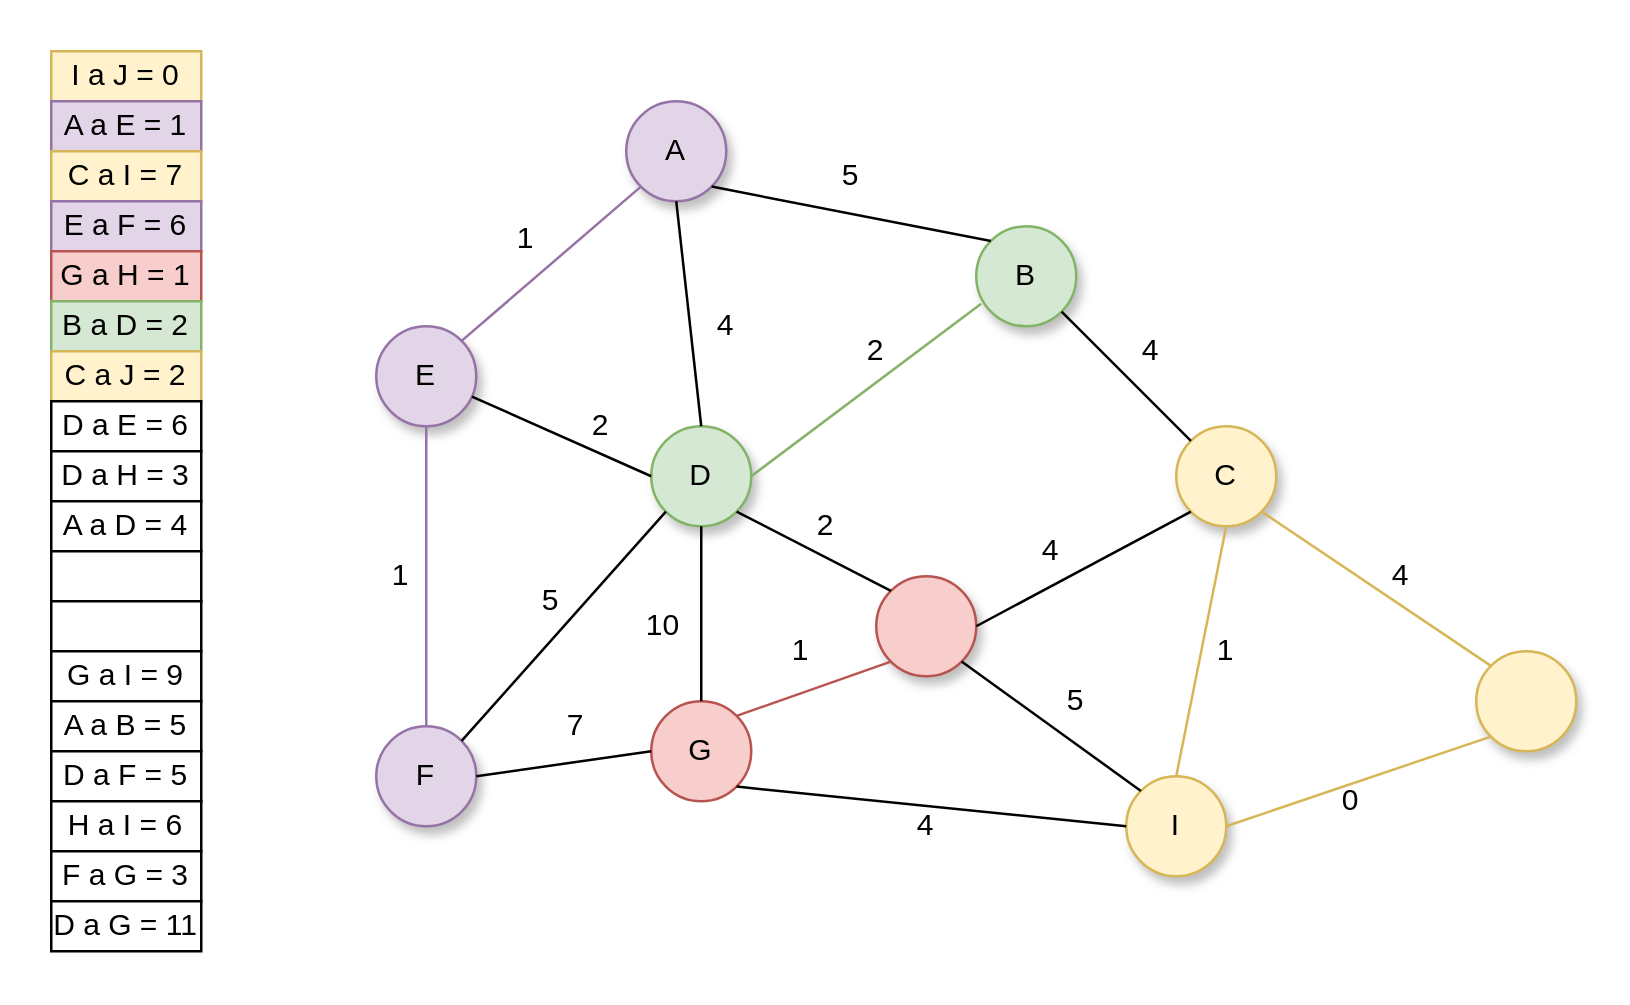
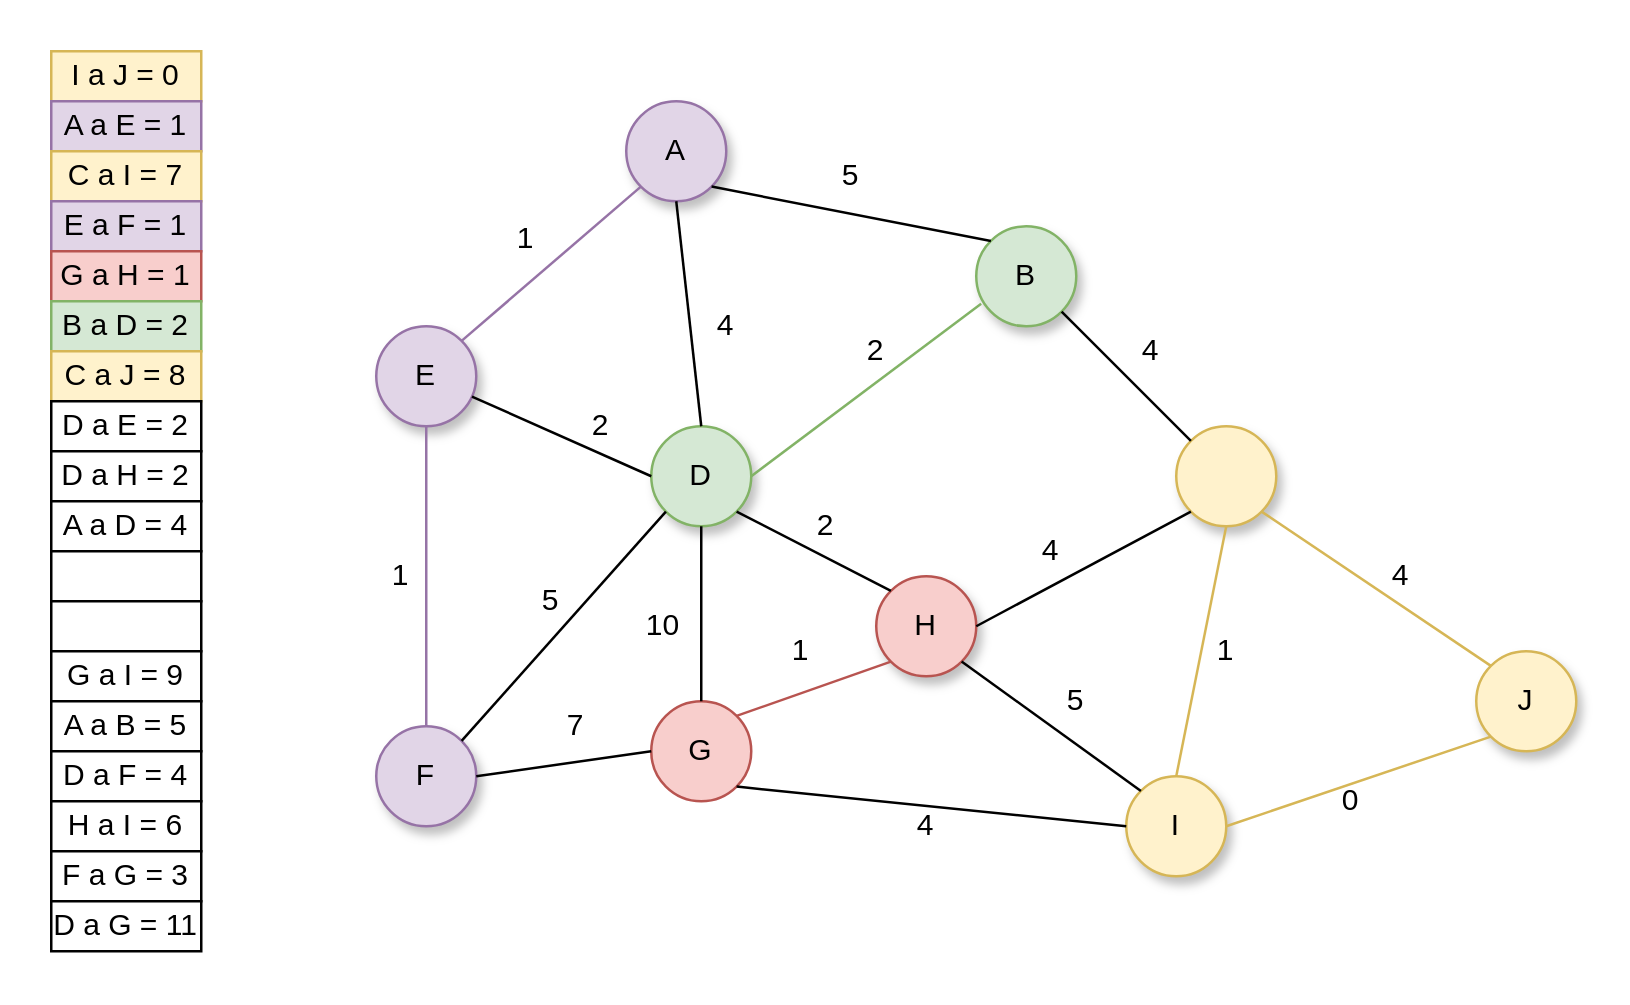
node "E a F = 6": label "E a F = 6" -> "E a F = 1"
node "C a J = 2": label "C a J = 2" -> "C a J = 8"
node "D a E = 6": label "D a E = 6" -> "D a E = 2"
node "D a H = 3": label "D a H = 3" -> "D a H = 2"
node "C": removed
node "H": added
node "J": added
node "D a F = 5": label "D a F = 5" -> "D a F = 4"
